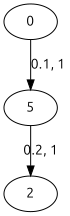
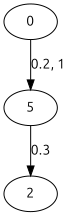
edge "0" -> "5": label "0.1, 1" -> "0.2, 1"
edge "5" -> "2": label "0.2, 1" -> "0.3"
